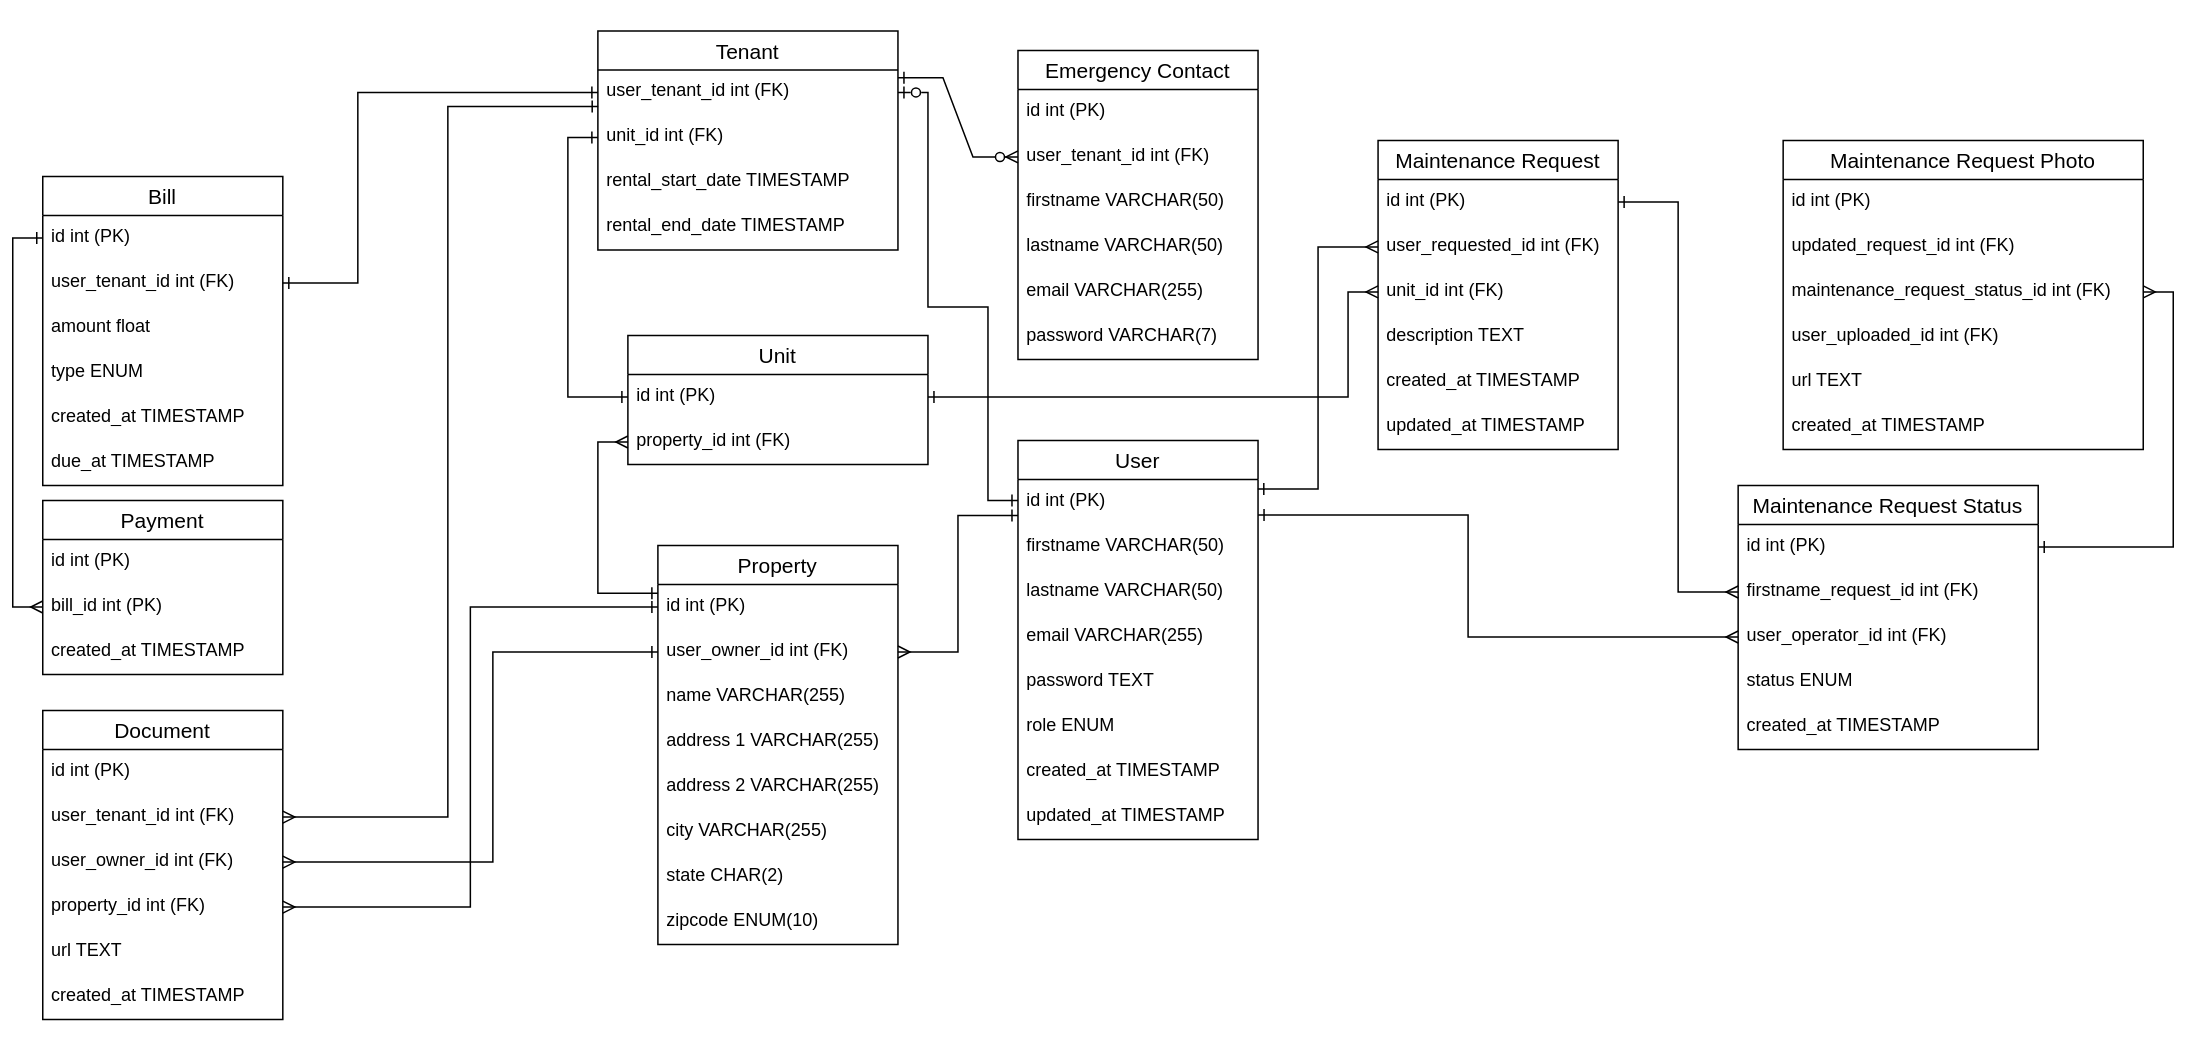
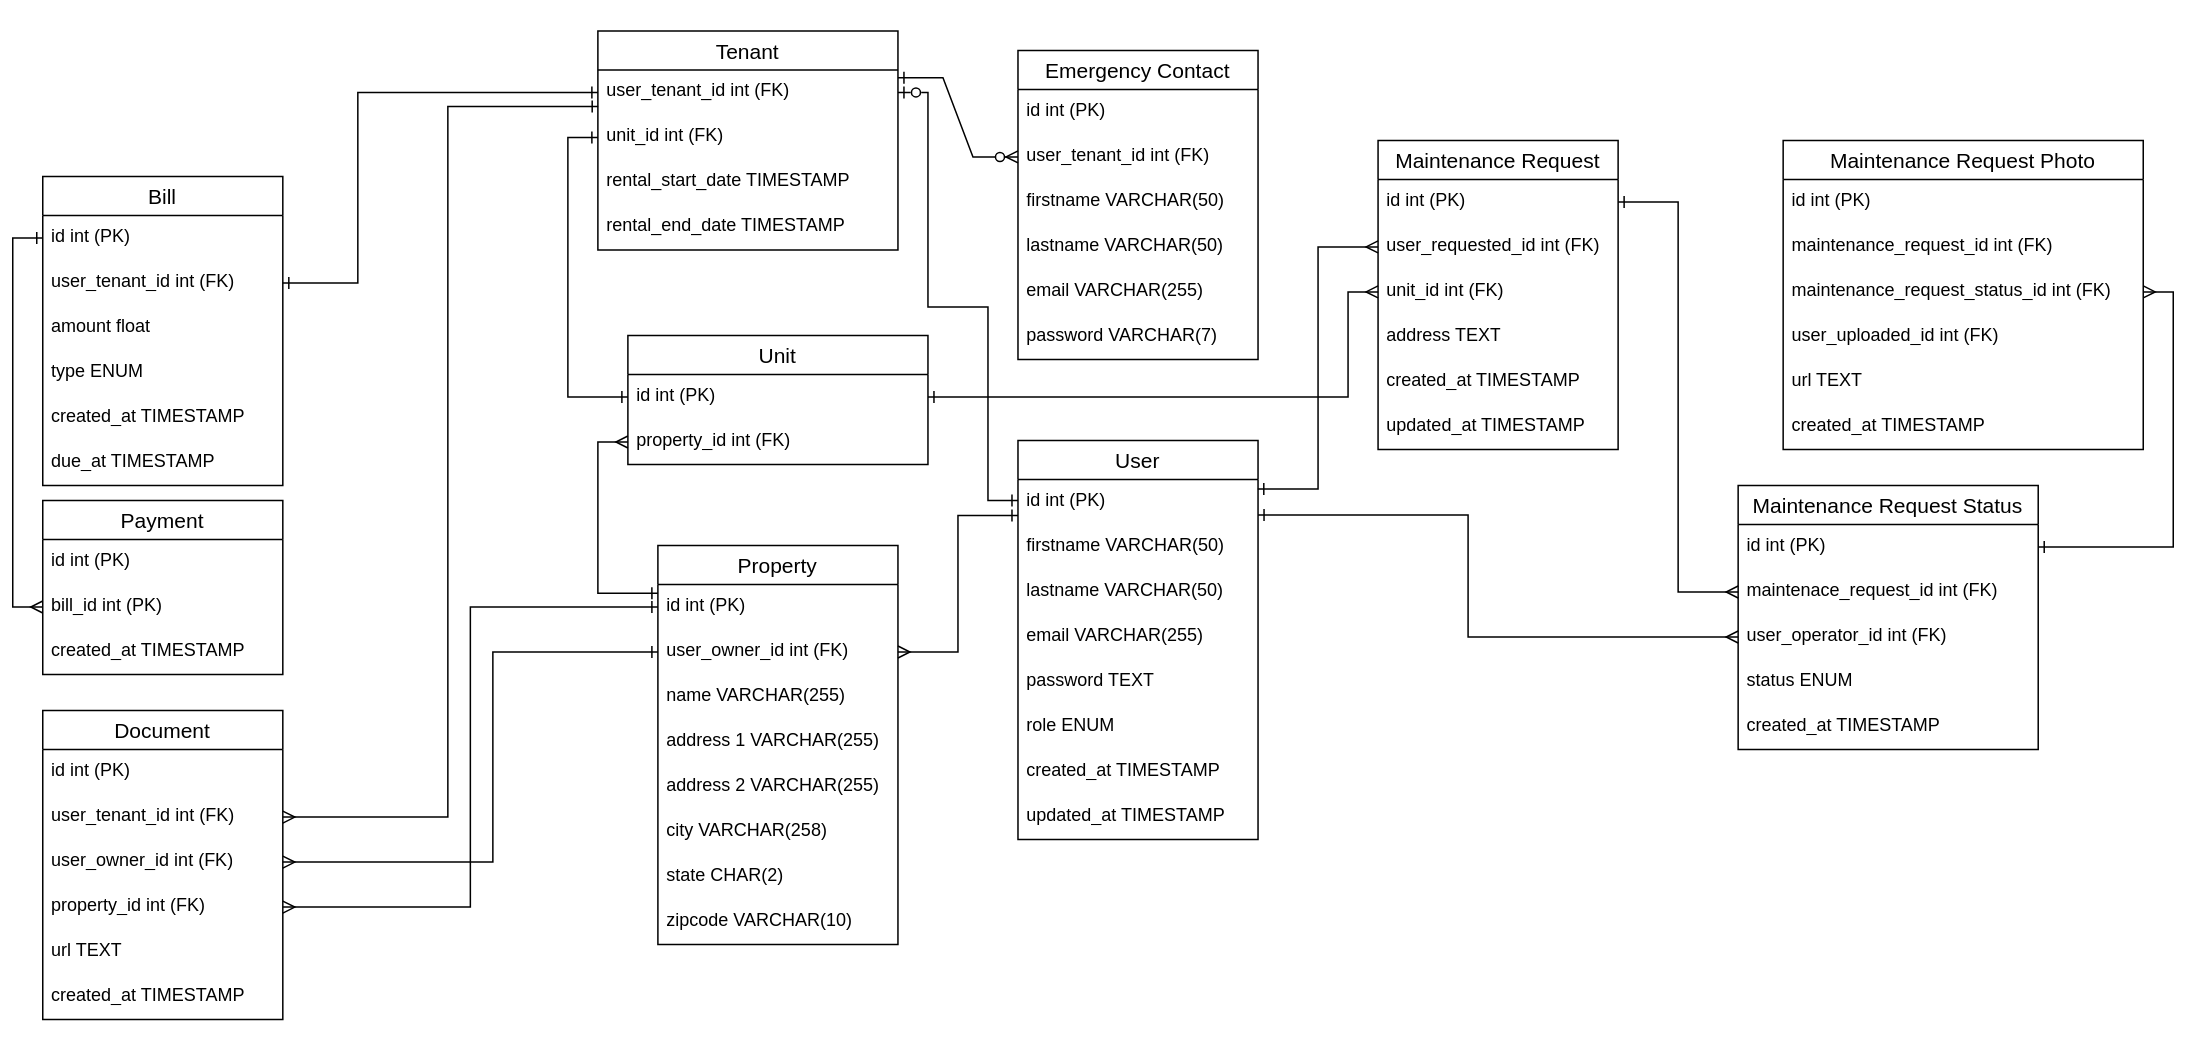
node "updated_request_id int (FK)": label "updated_request_id int (FK)" -> "maintenance_request_id int (FK)"
node "description TEXT": label "description TEXT" -> "address TEXT"
node "firstname_request_id int (FK)": label "firstname_request_id int (FK)" -> "maintenace_request_id int (FK)"
node "city VARCHAR(255)": label "city VARCHAR(255)" -> "city VARCHAR(258)"
node "zipcode ENUM(10)": label "zipcode ENUM(10)" -> "zipcode VARCHAR(10)"
